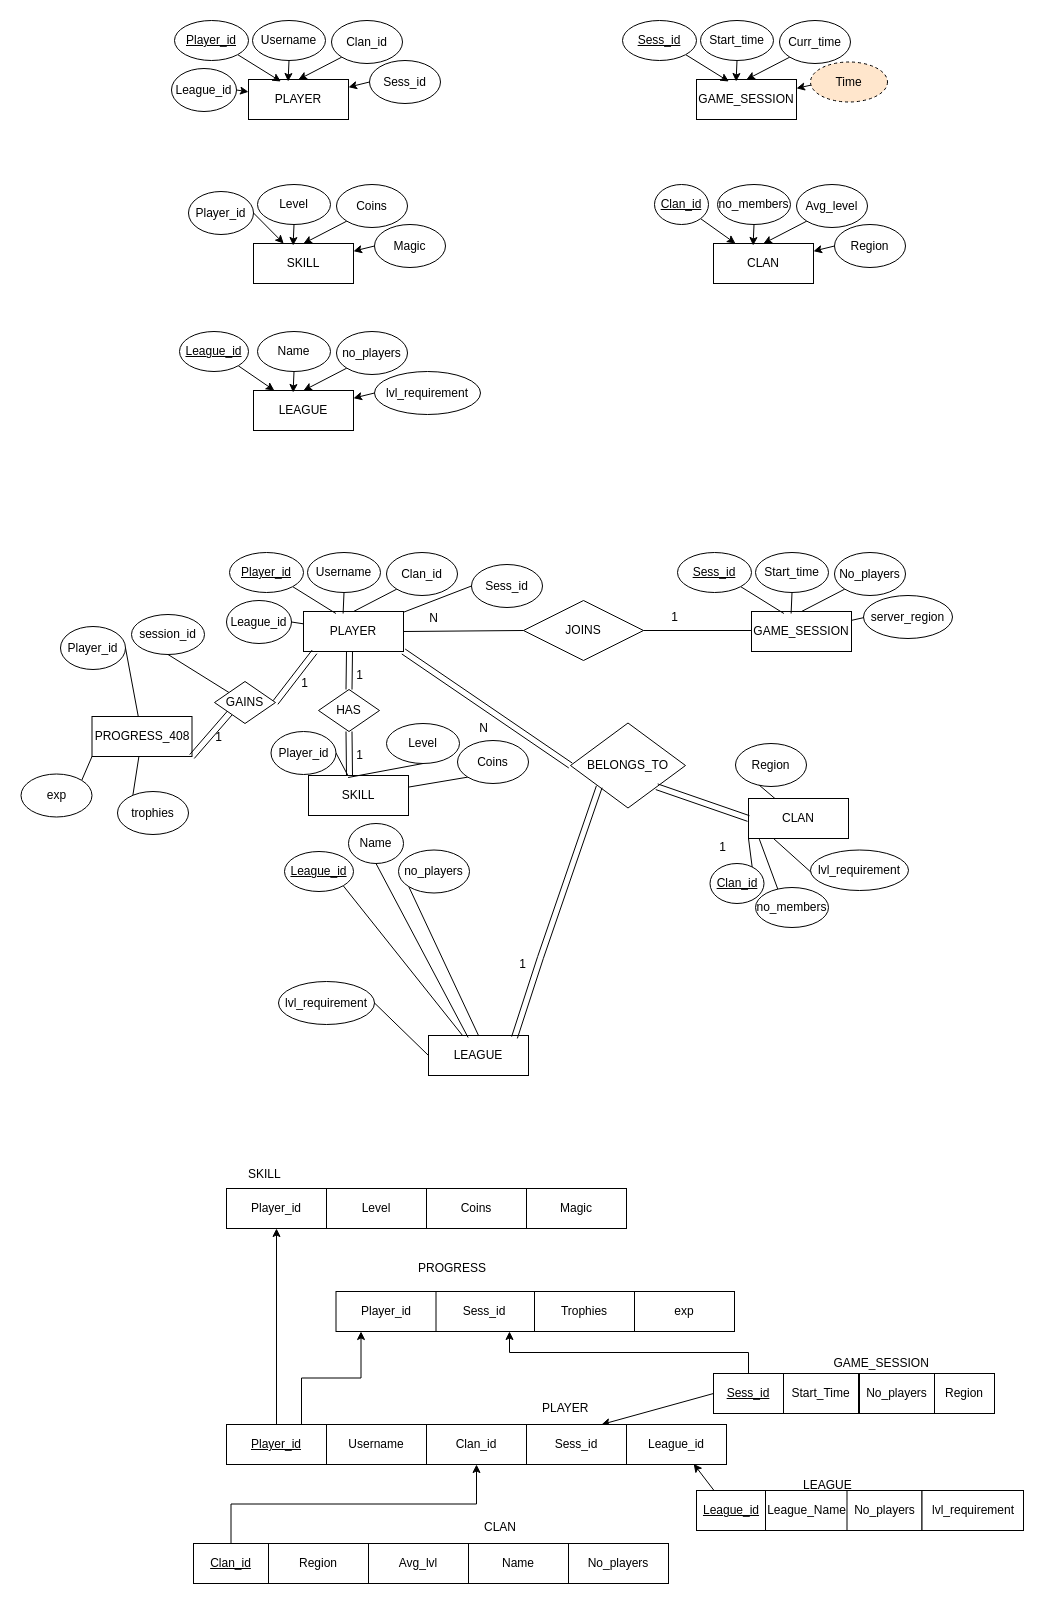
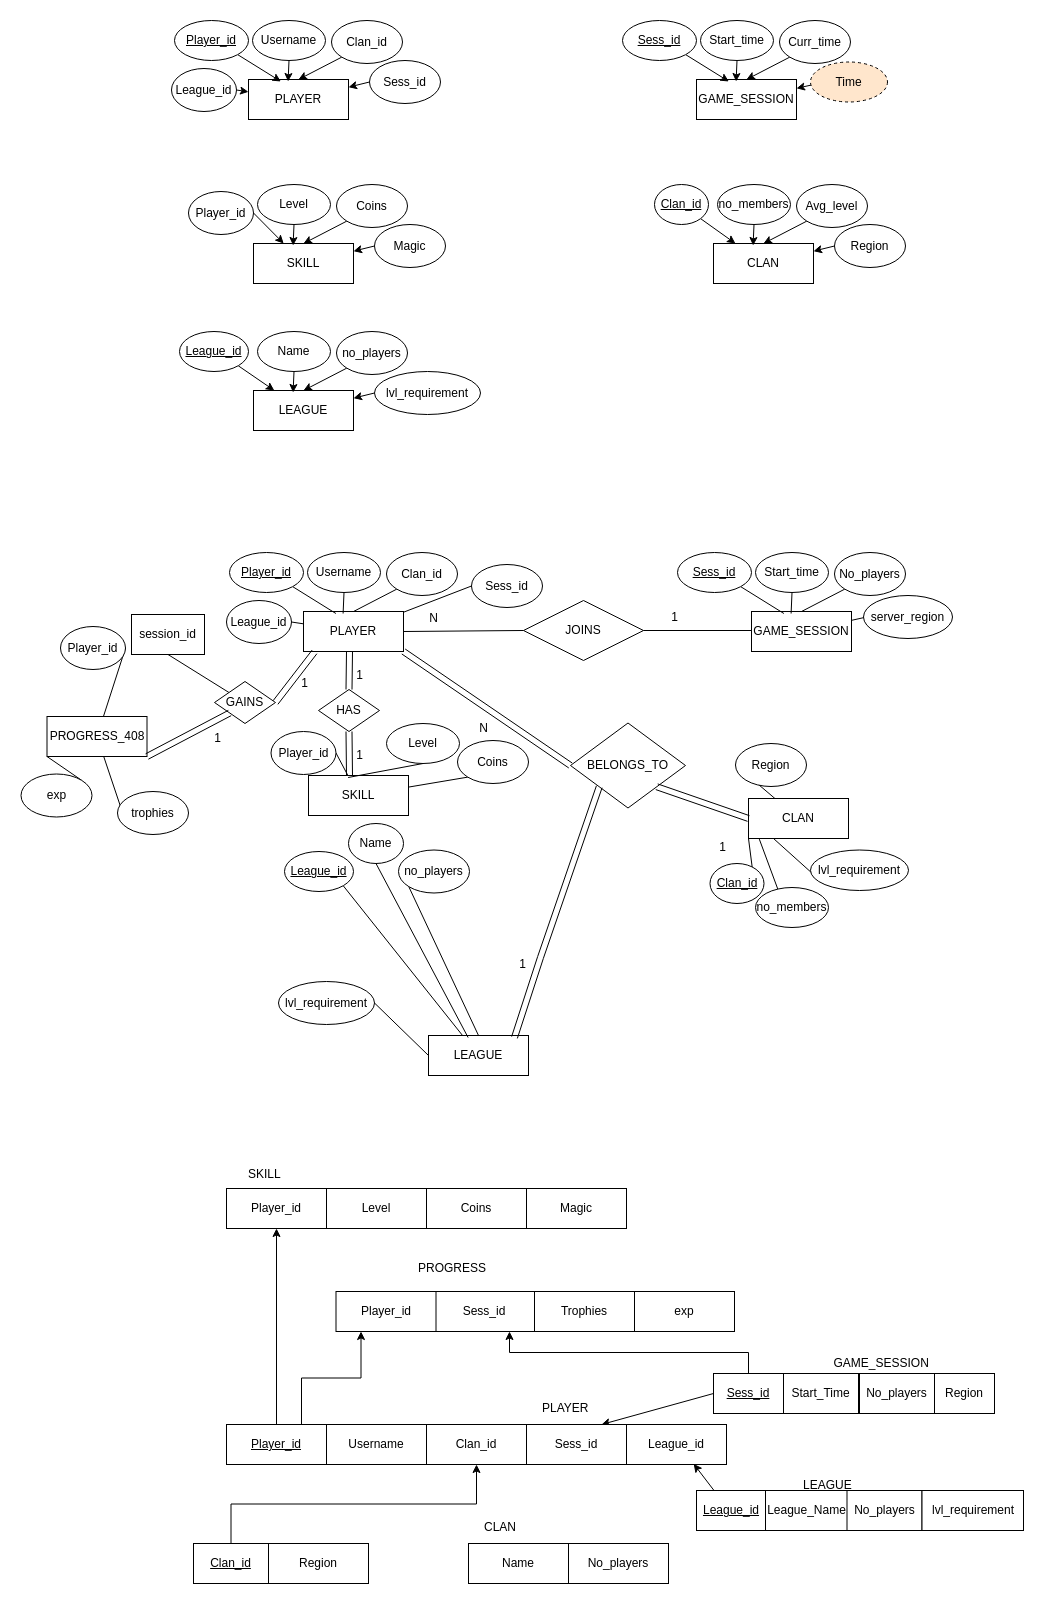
node "session_id": shape ellipse -> rectangle
node "PROGRESS_408": moved (142, 737) -> (97, 737)
node "Avg_lvl": removed
